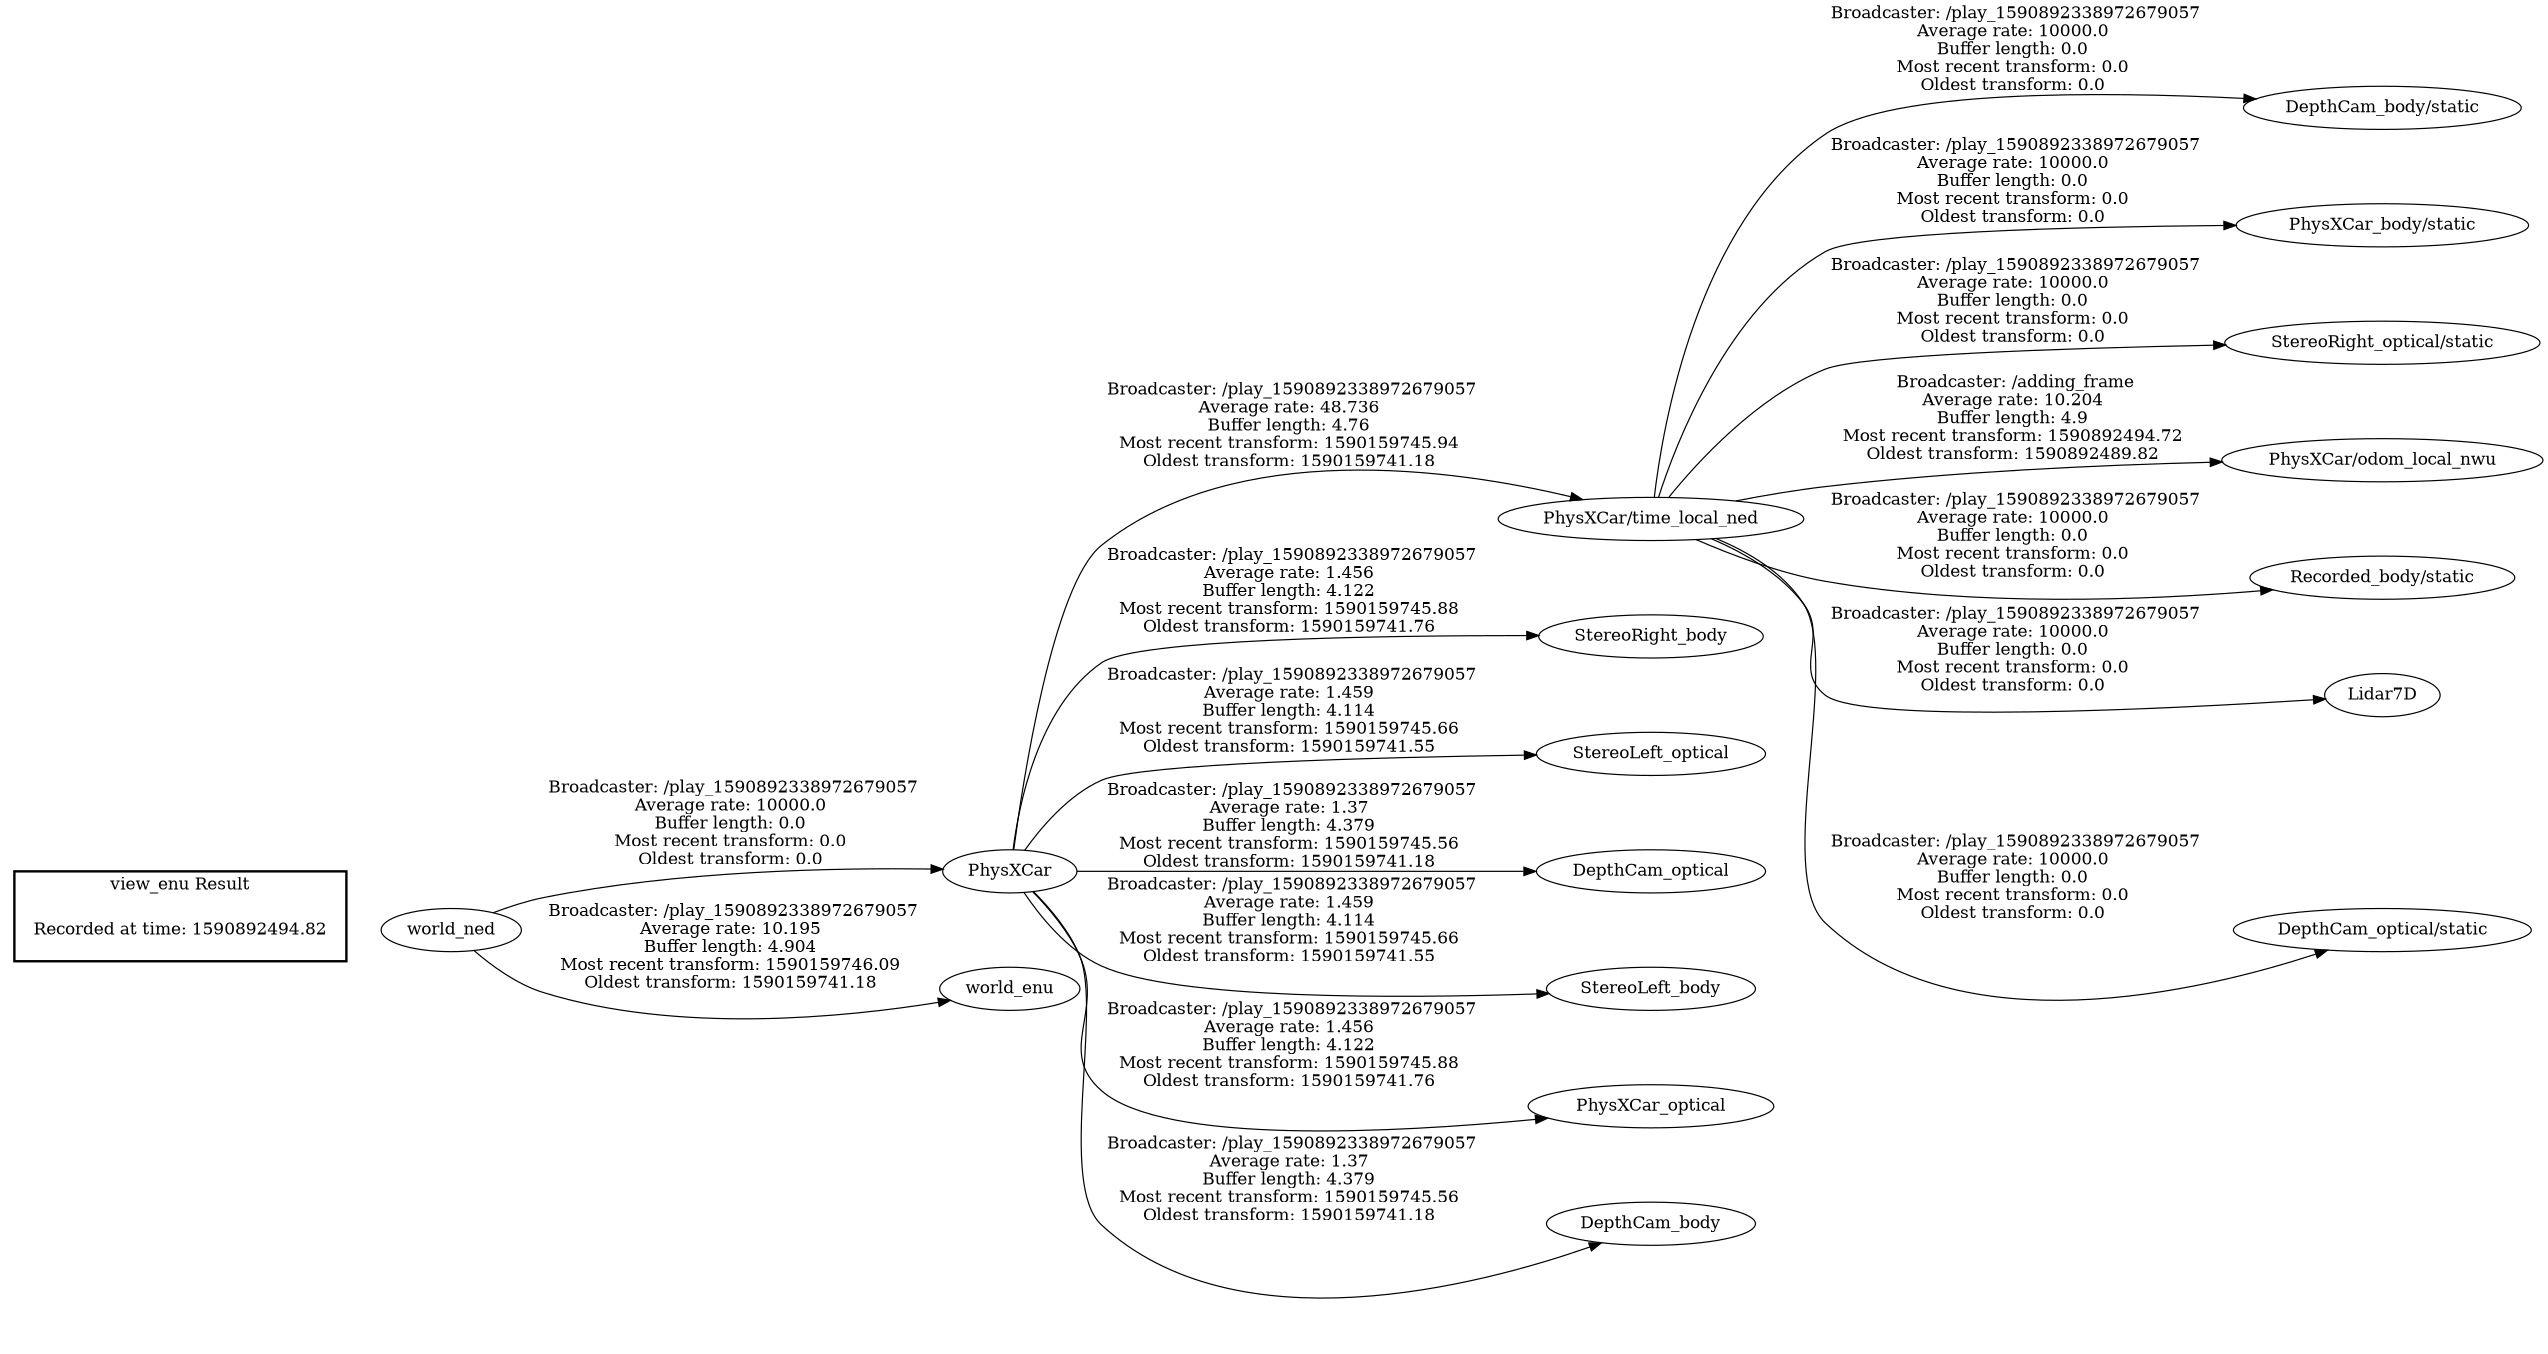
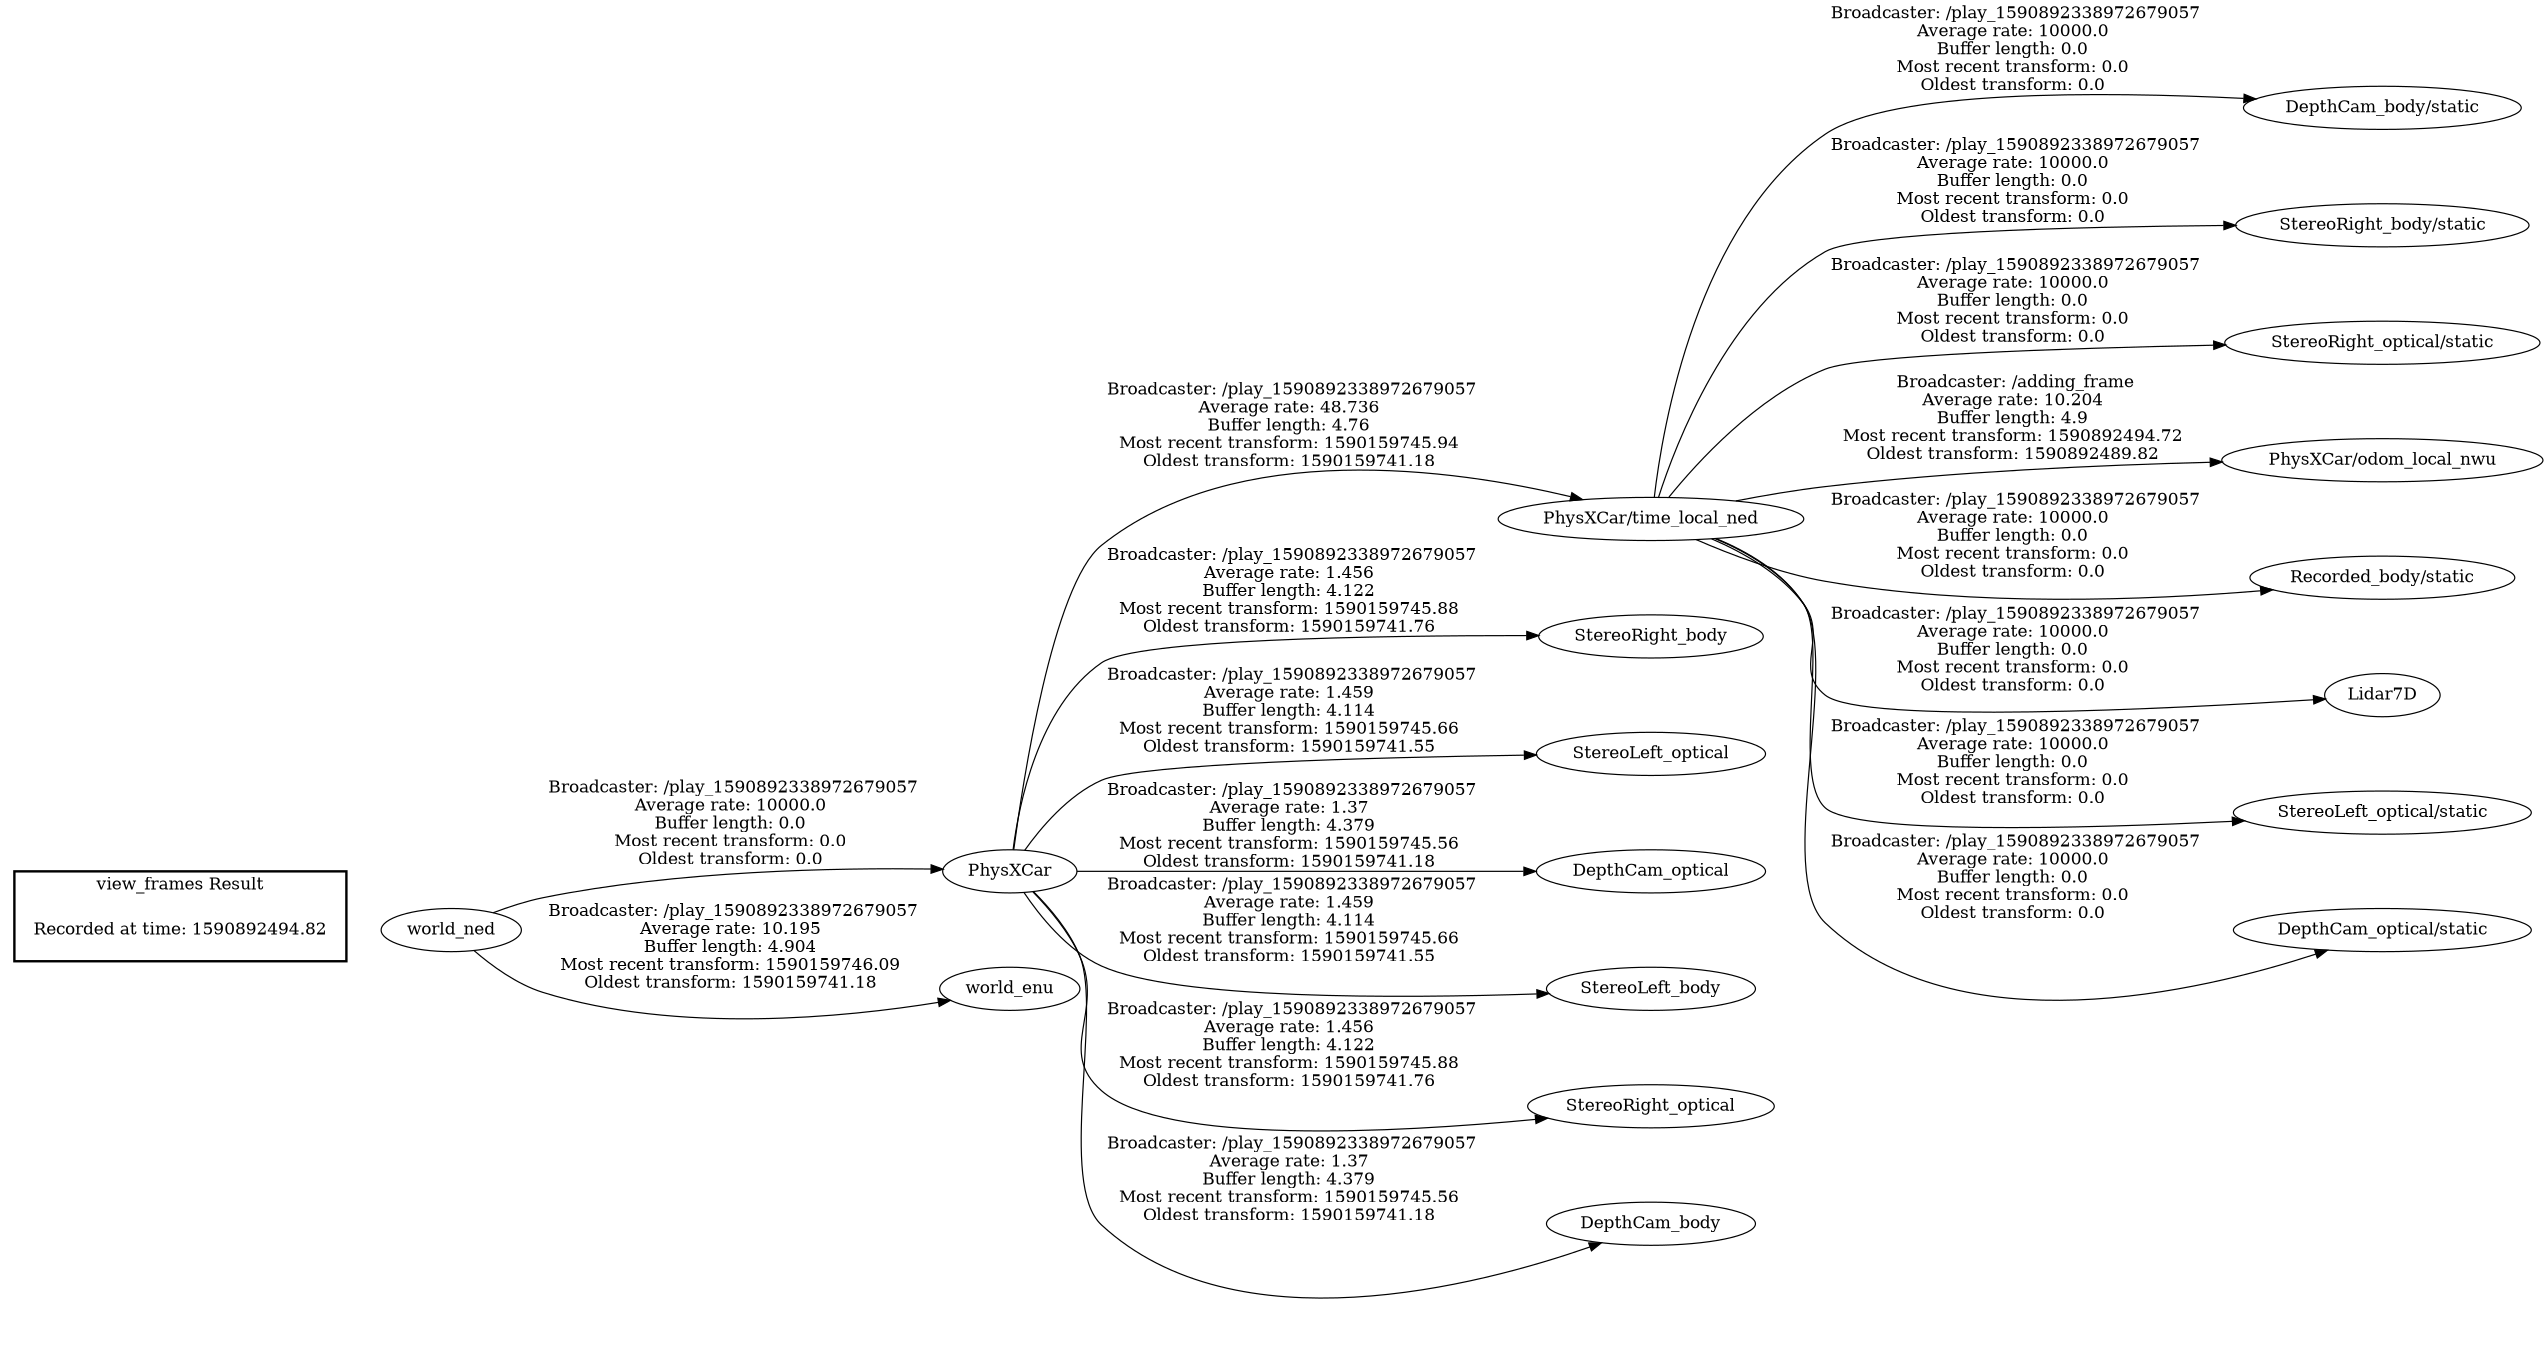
node "PhysXCar_body/static": label "PhysXCar_body/static" -> "StereoRight_body/static"
node "StereoLeft_optical/static": added
cluster "view_enu Result": label "view_enu Result" -> "view_frames Result"
node "PhysXCar_optical": label "PhysXCar_optical" -> "StereoRight_optical"
